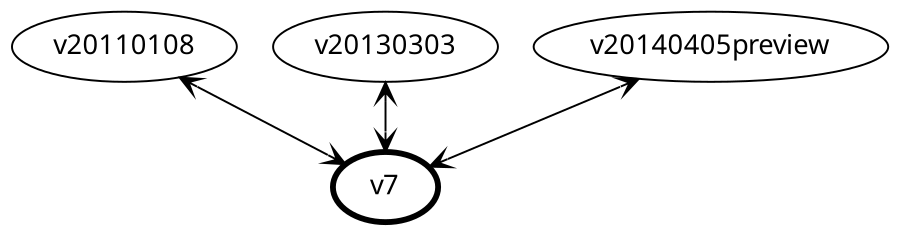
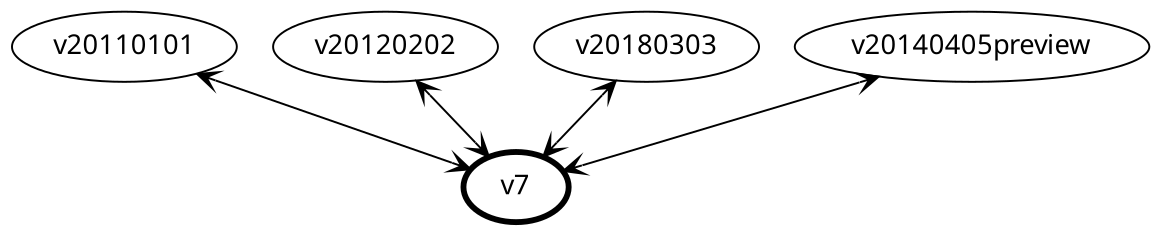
node "v20110108": label "v20110108" -> "v20110101"
node "v20120202": added
node "v20130303": label "v20130303" -> "v20180303"
